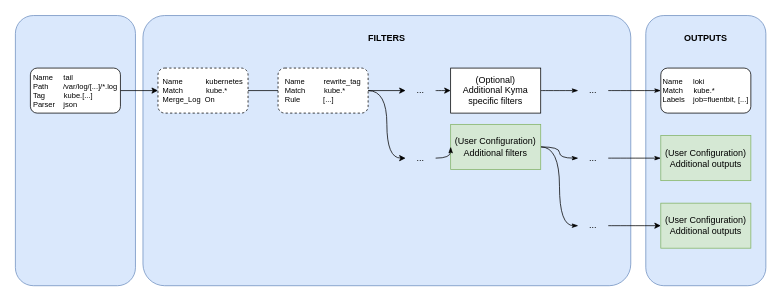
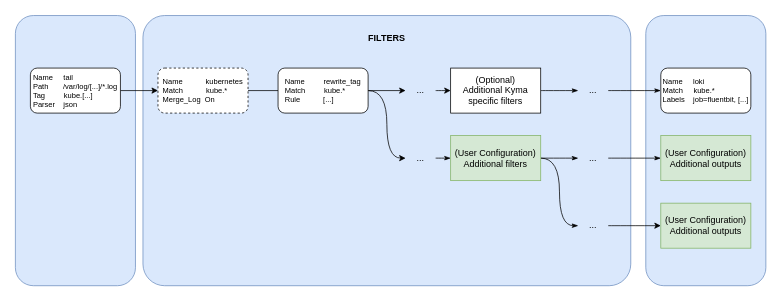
node "OUTPUTS": removed
node "Name rewrite_tag Match kube.* Rule [...]": style dashed -> solid
node "(User Configuration) Additional filters": moved (495, 147) -> (495, 158)
